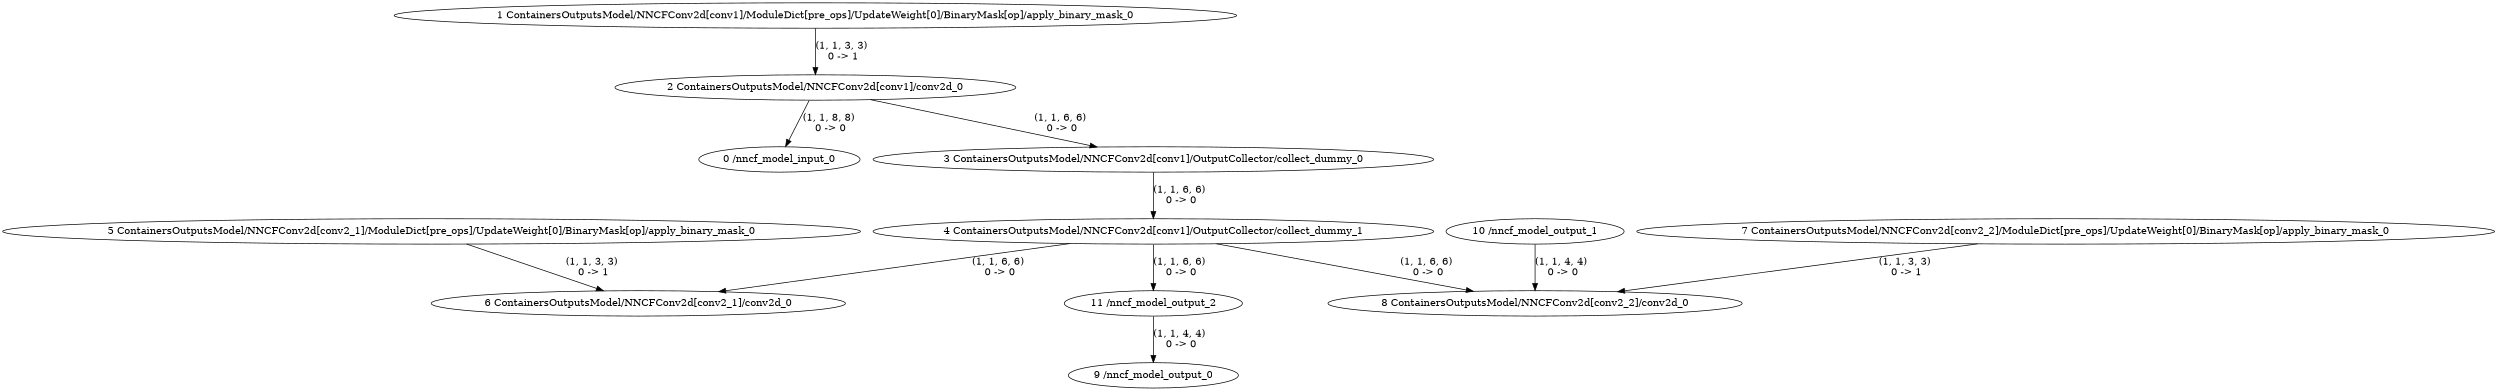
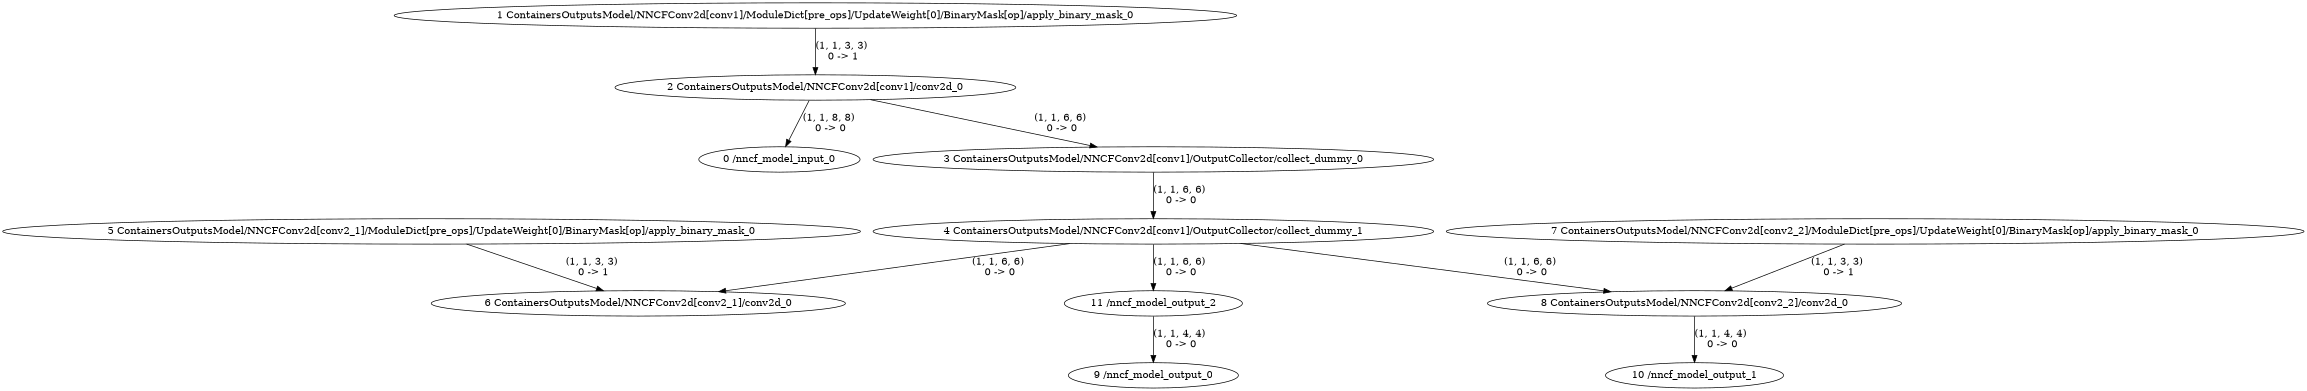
edge "10 /nncf_model_output_1" -> "8 ContainersOutputsModel/NNCFConv2d[conv2_2]/conv2d_0": reversed
